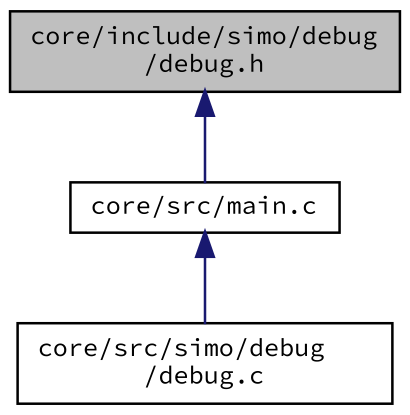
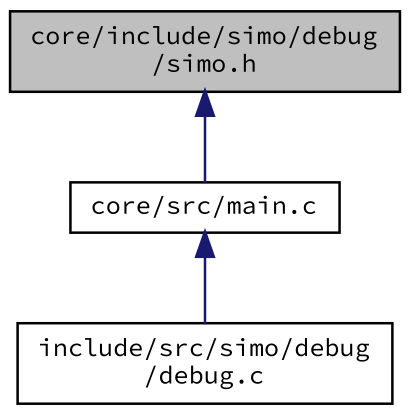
node "core/include/simo/debug /debug.h": label "core/include/simo/debug /debug.h" -> "core/include/simo/debug /simo.h"
node "core/src/simo/debug /debug.c": label "core/src/simo/debug /debug.c" -> "include/src/simo/debug /debug.c"
